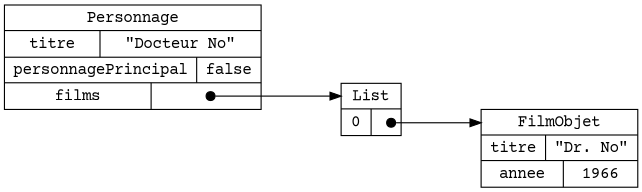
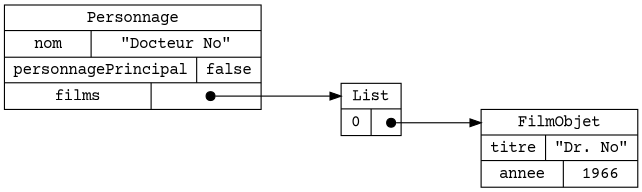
node "Personnage": text "titre" -> "nom"
